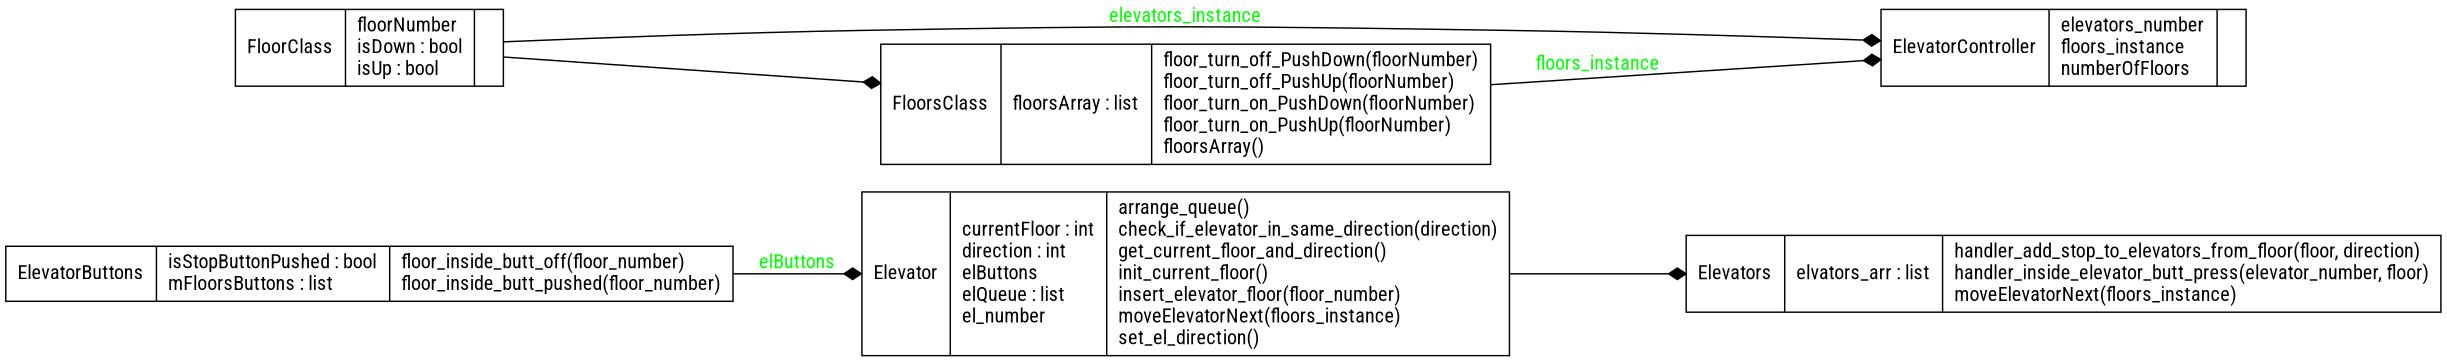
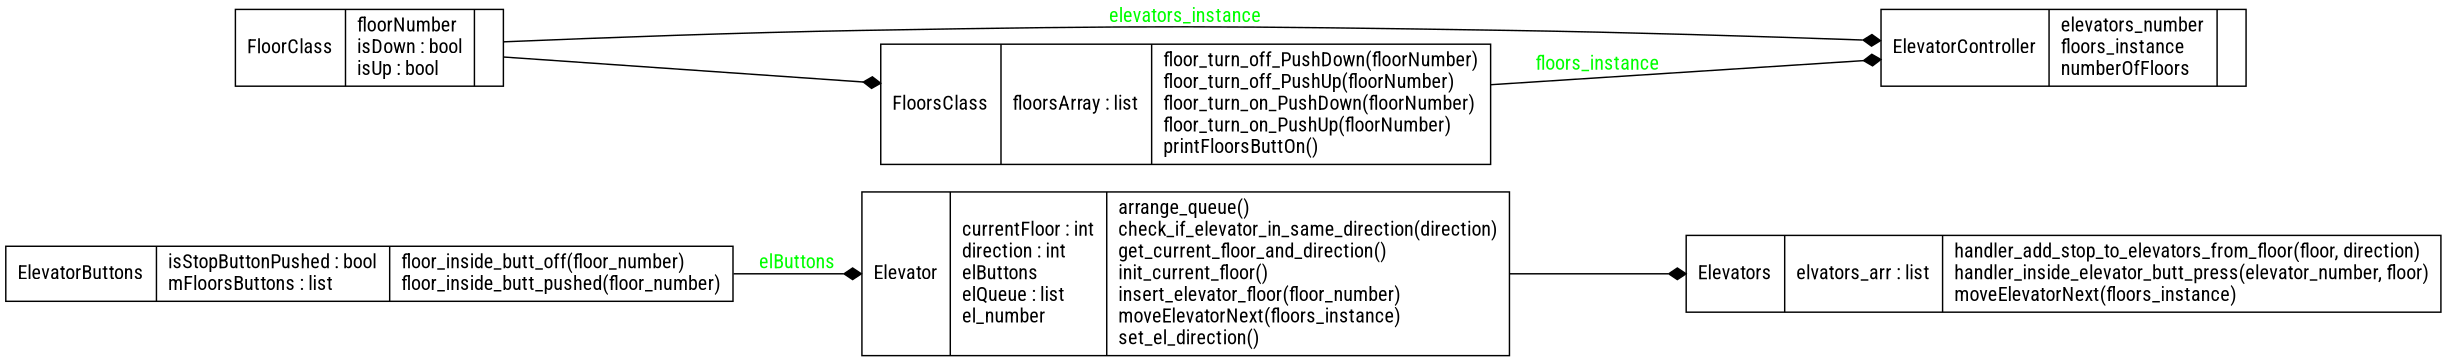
node "FloorsClass": text "floorsArray()" -> "printFloorsButtOn()"
